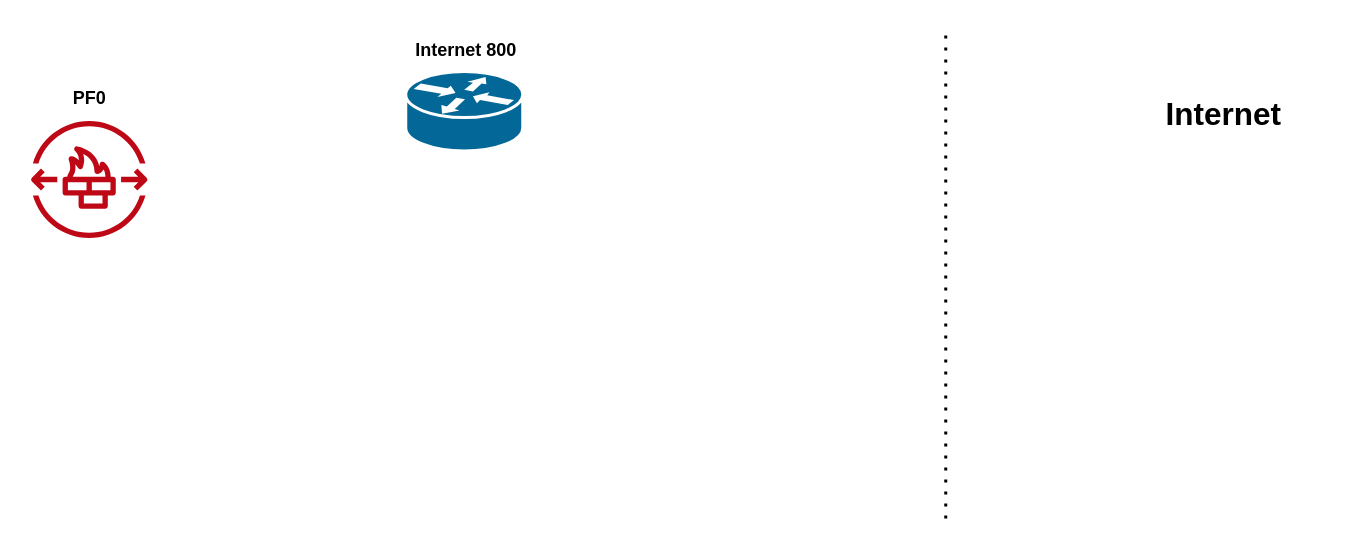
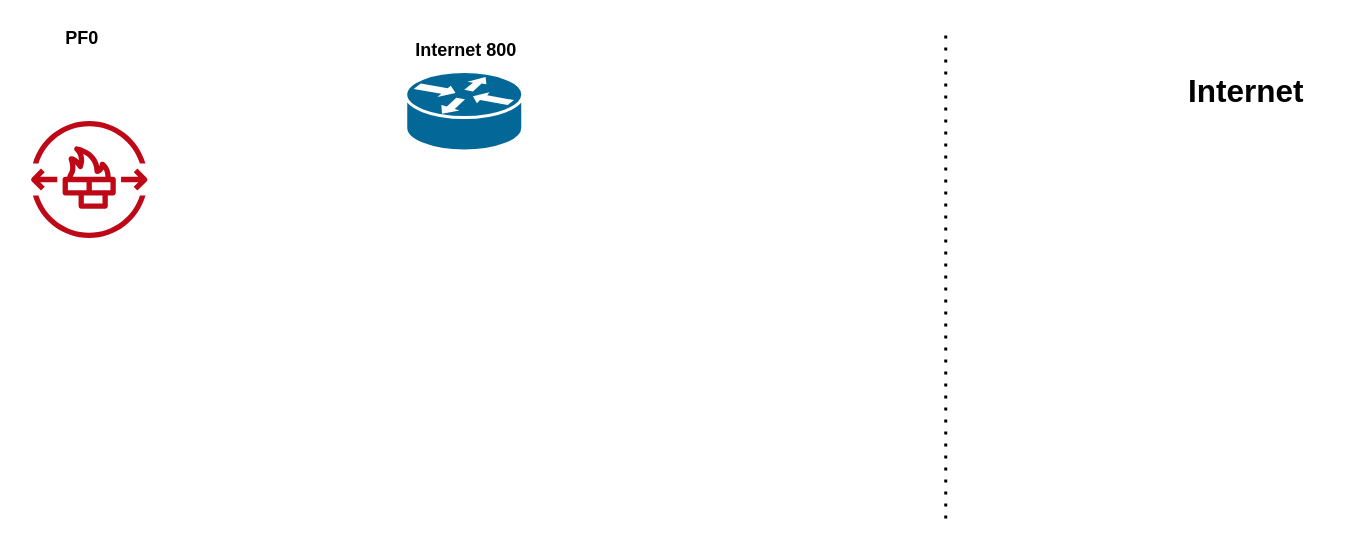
node "PF0": moved (89, 98) -> (82, 38)
node "Internet": moved (1223, 113) -> (1246, 91)
